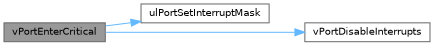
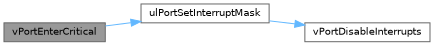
edge "vPortEnterCritical" -> "vPortDisableInterrupts": now "ulPortSetInterruptMask" -> "vPortDisableInterrupts"
